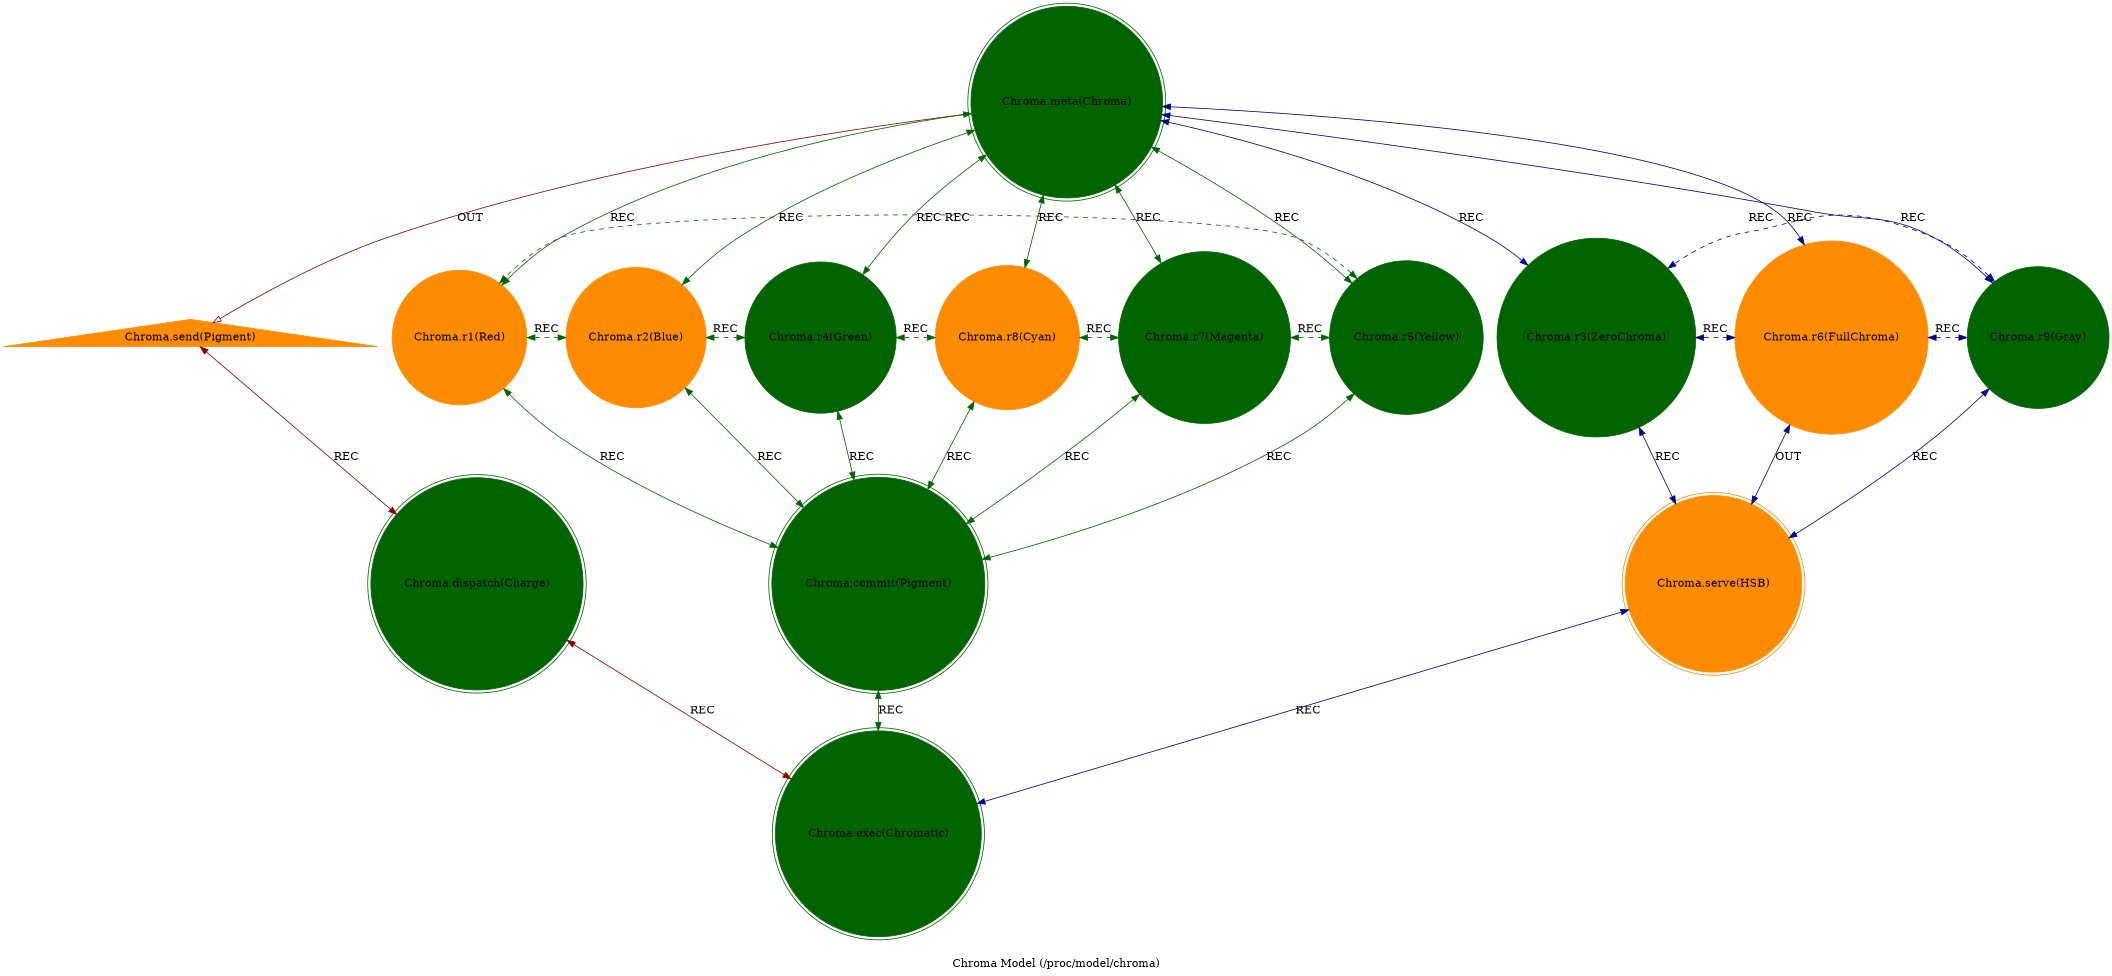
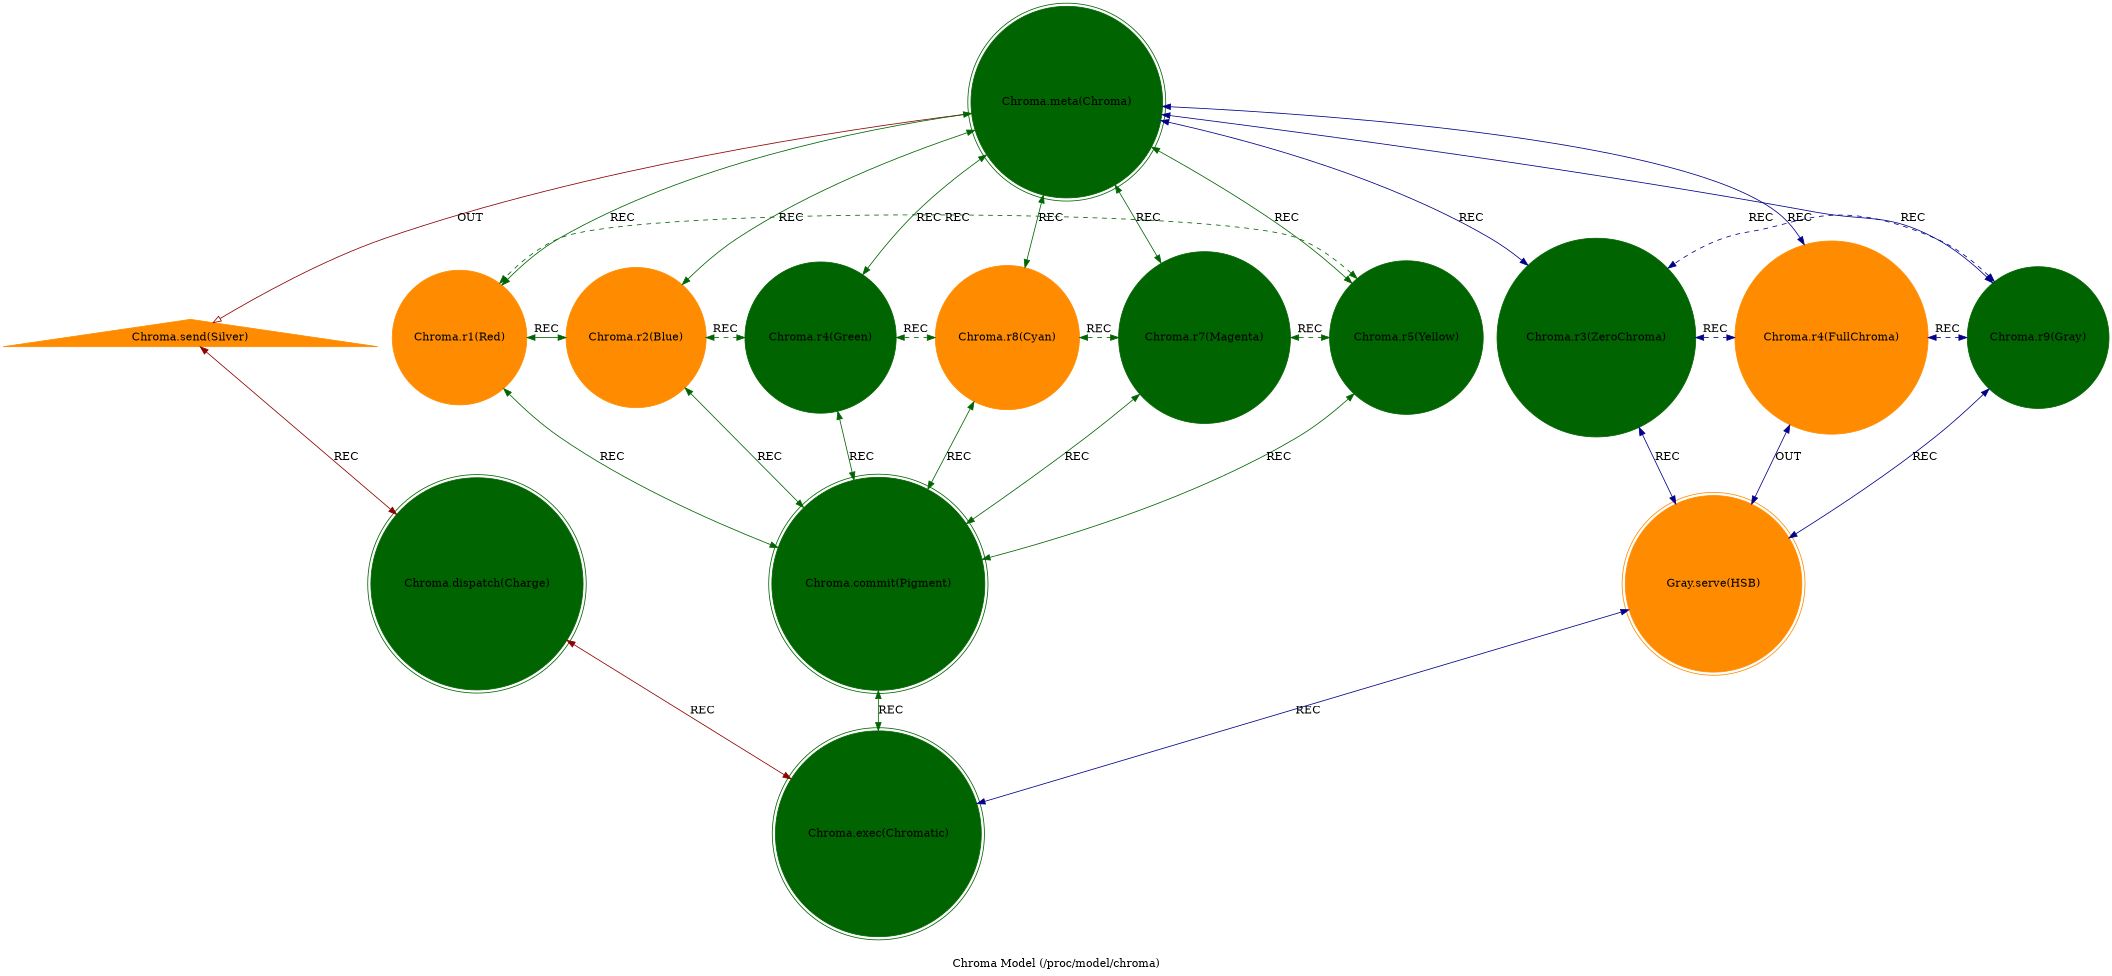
node "Chroma.send(Pigment)": label "Chroma.send(Pigment)" -> "Chroma.send(Silver)"
edge "Chroma.r1(Red)" -- "Chroma.r2(Blue)": style dashed -> solid
node "Chroma.r6(FullChroma)": label "Chroma.r6(FullChroma)" -> "Chroma.r4(FullChroma)"
node "Chroma.serve(HSB)": label "Chroma.serve(HSB)" -> "Gray.serve(HSB)"
